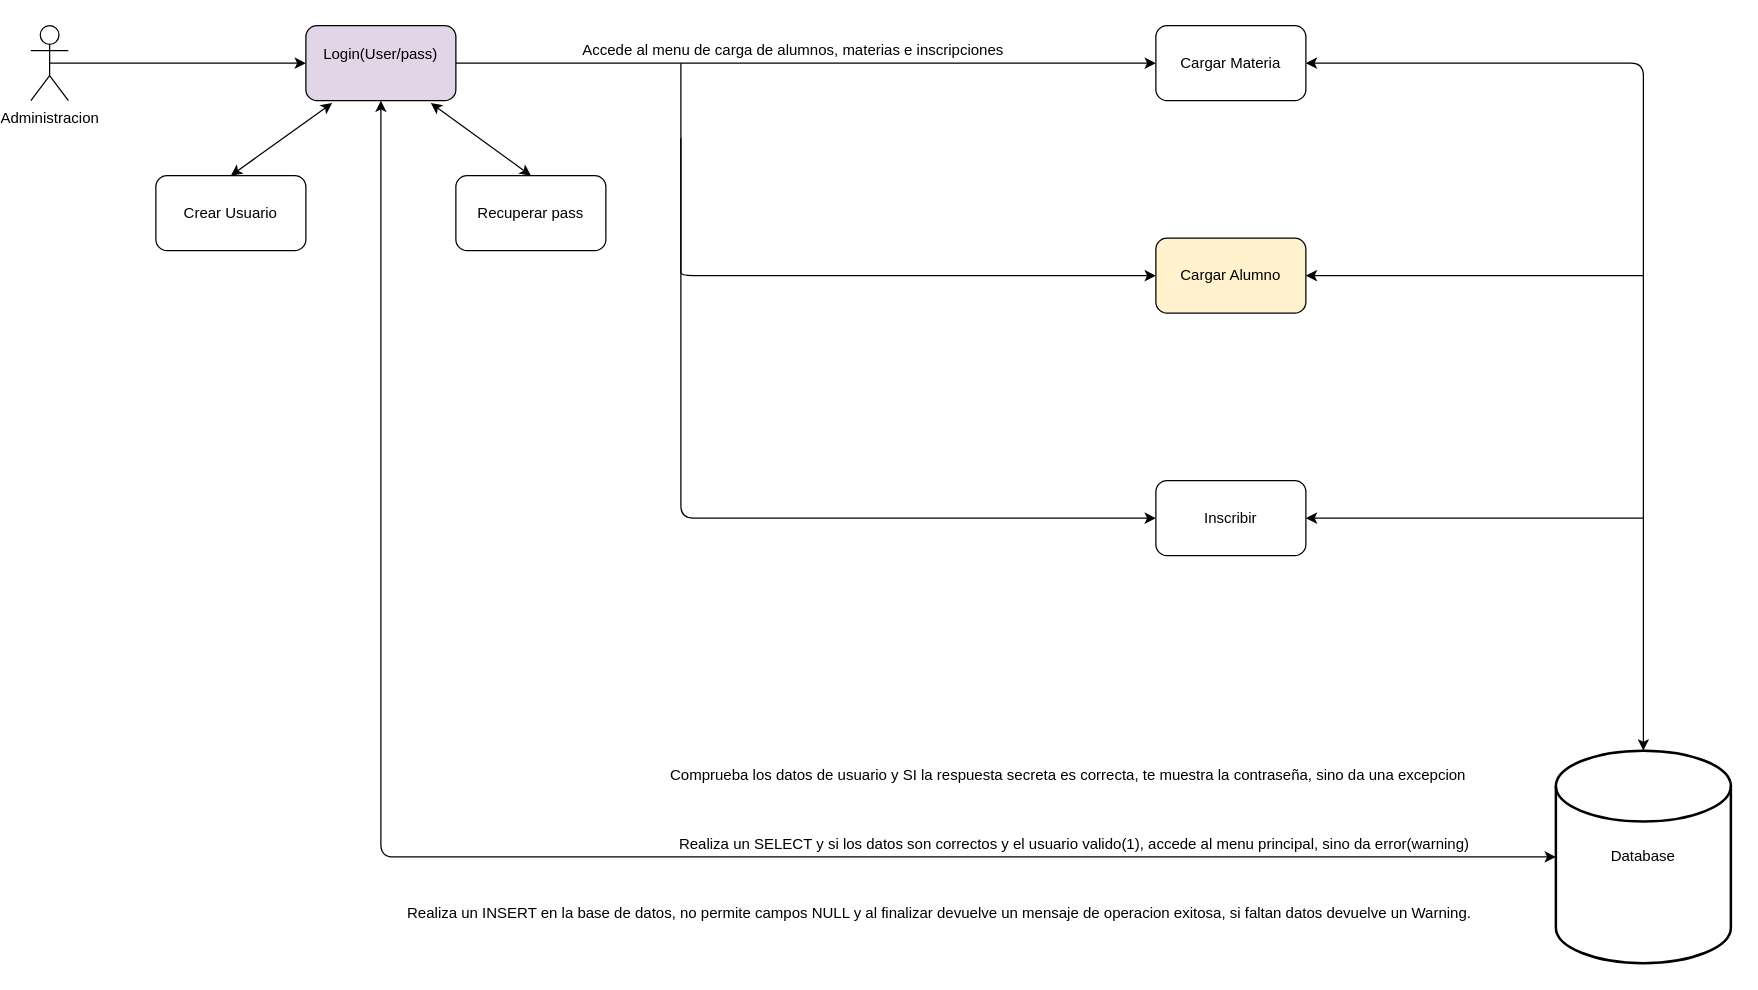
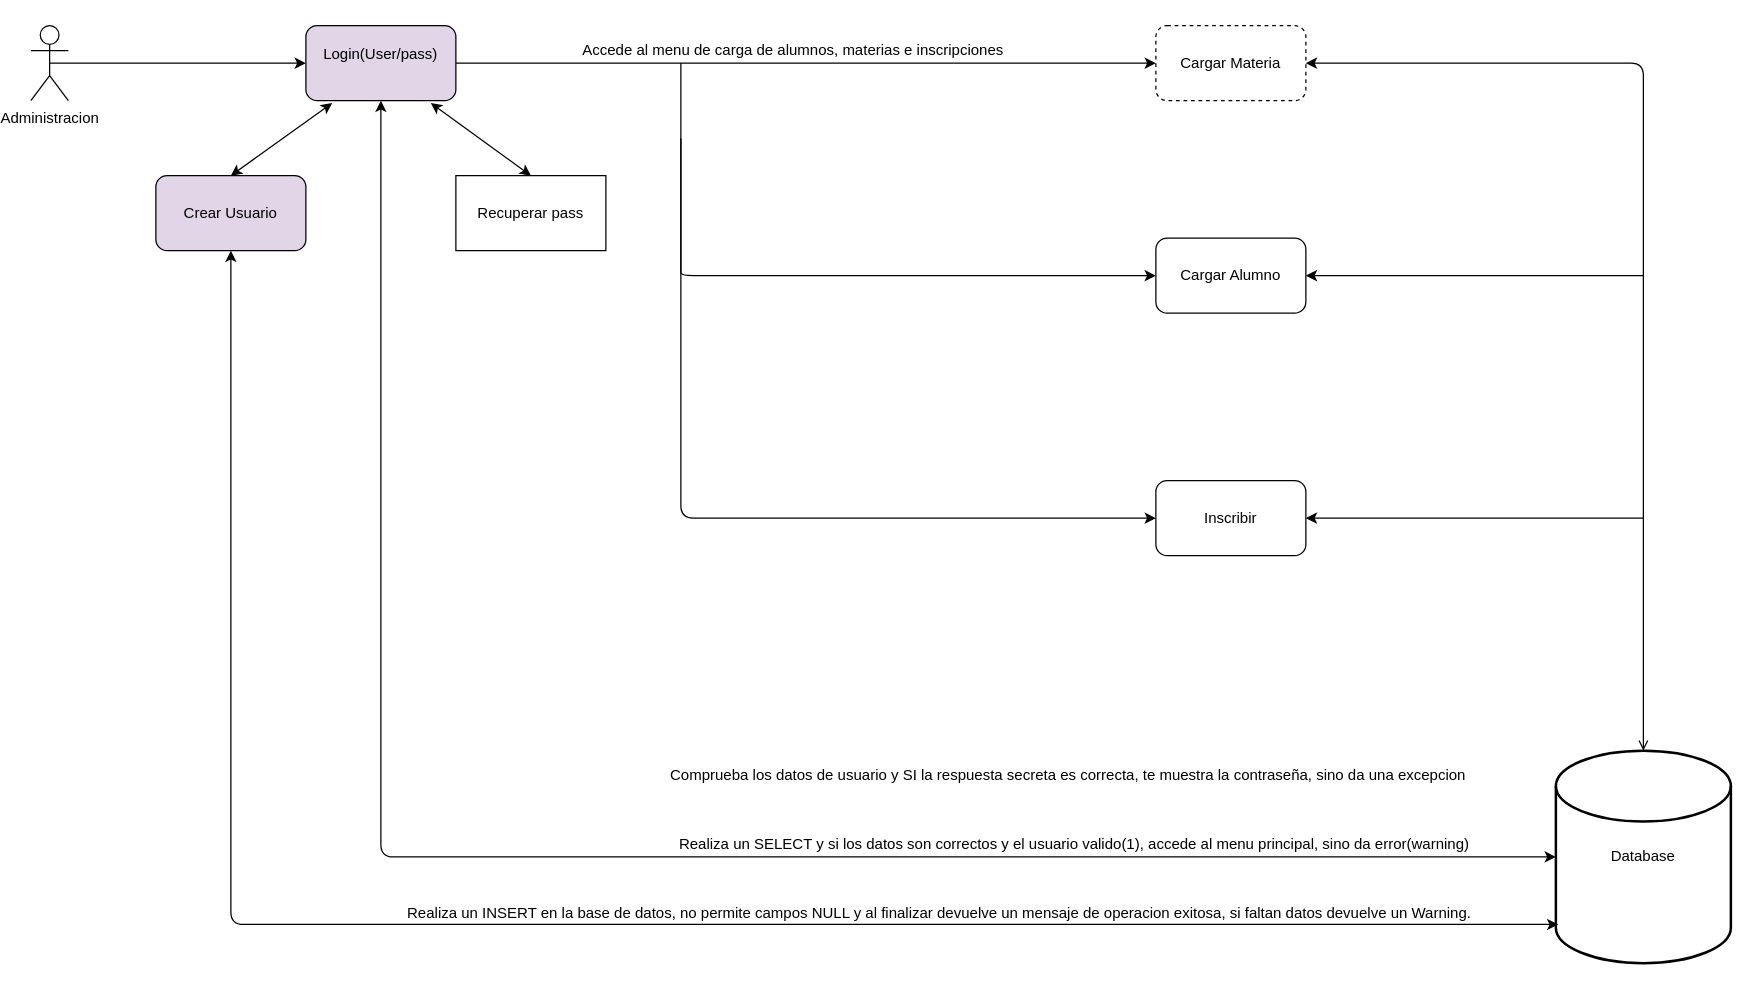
node "Cargar Materia": style solid -> dashed
node "Crear Usuario": fillcolor #ffffff -> #e1d5e7
node "Recuperar pass": shape rounded rectangle -> rectangle
node "Cargar Alumno": fillcolor #fff2cc -> #ffffff
edge "Cargar Materia" -- "Database": arrowhead classic -> open
edge "Crear Usuario" -- "Database": added
